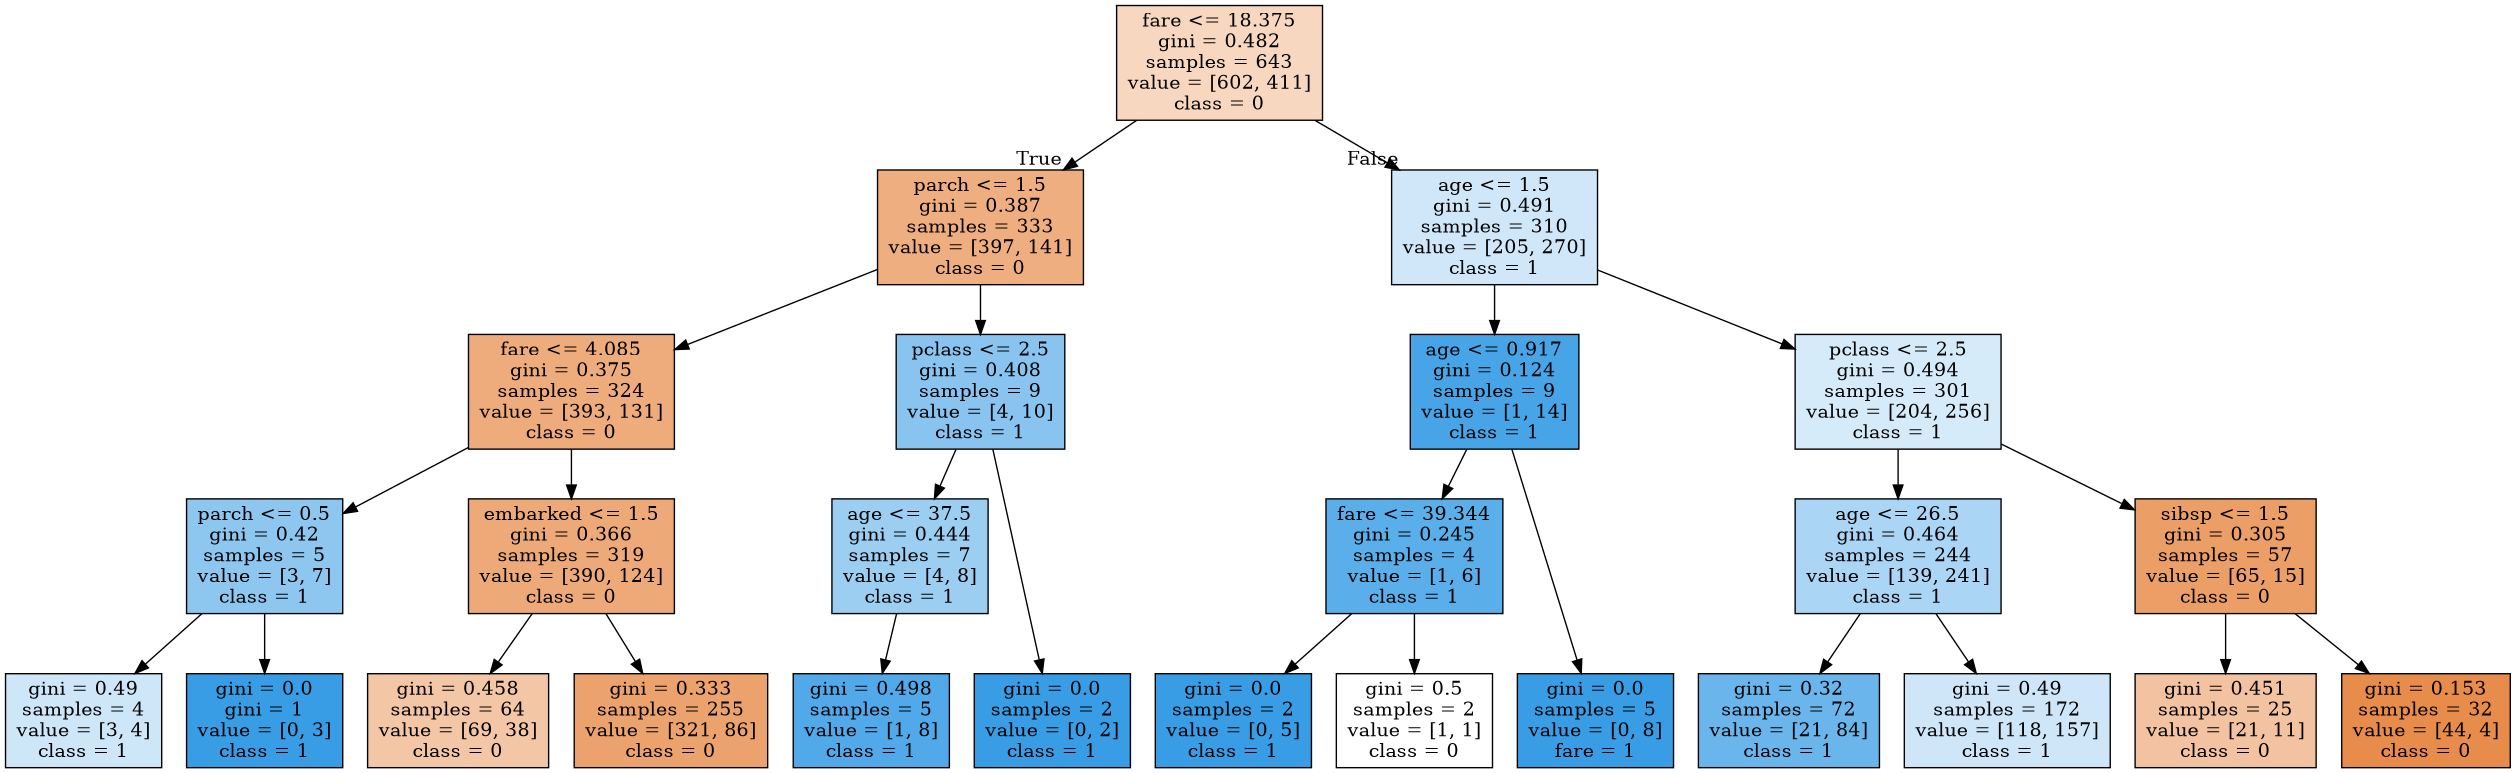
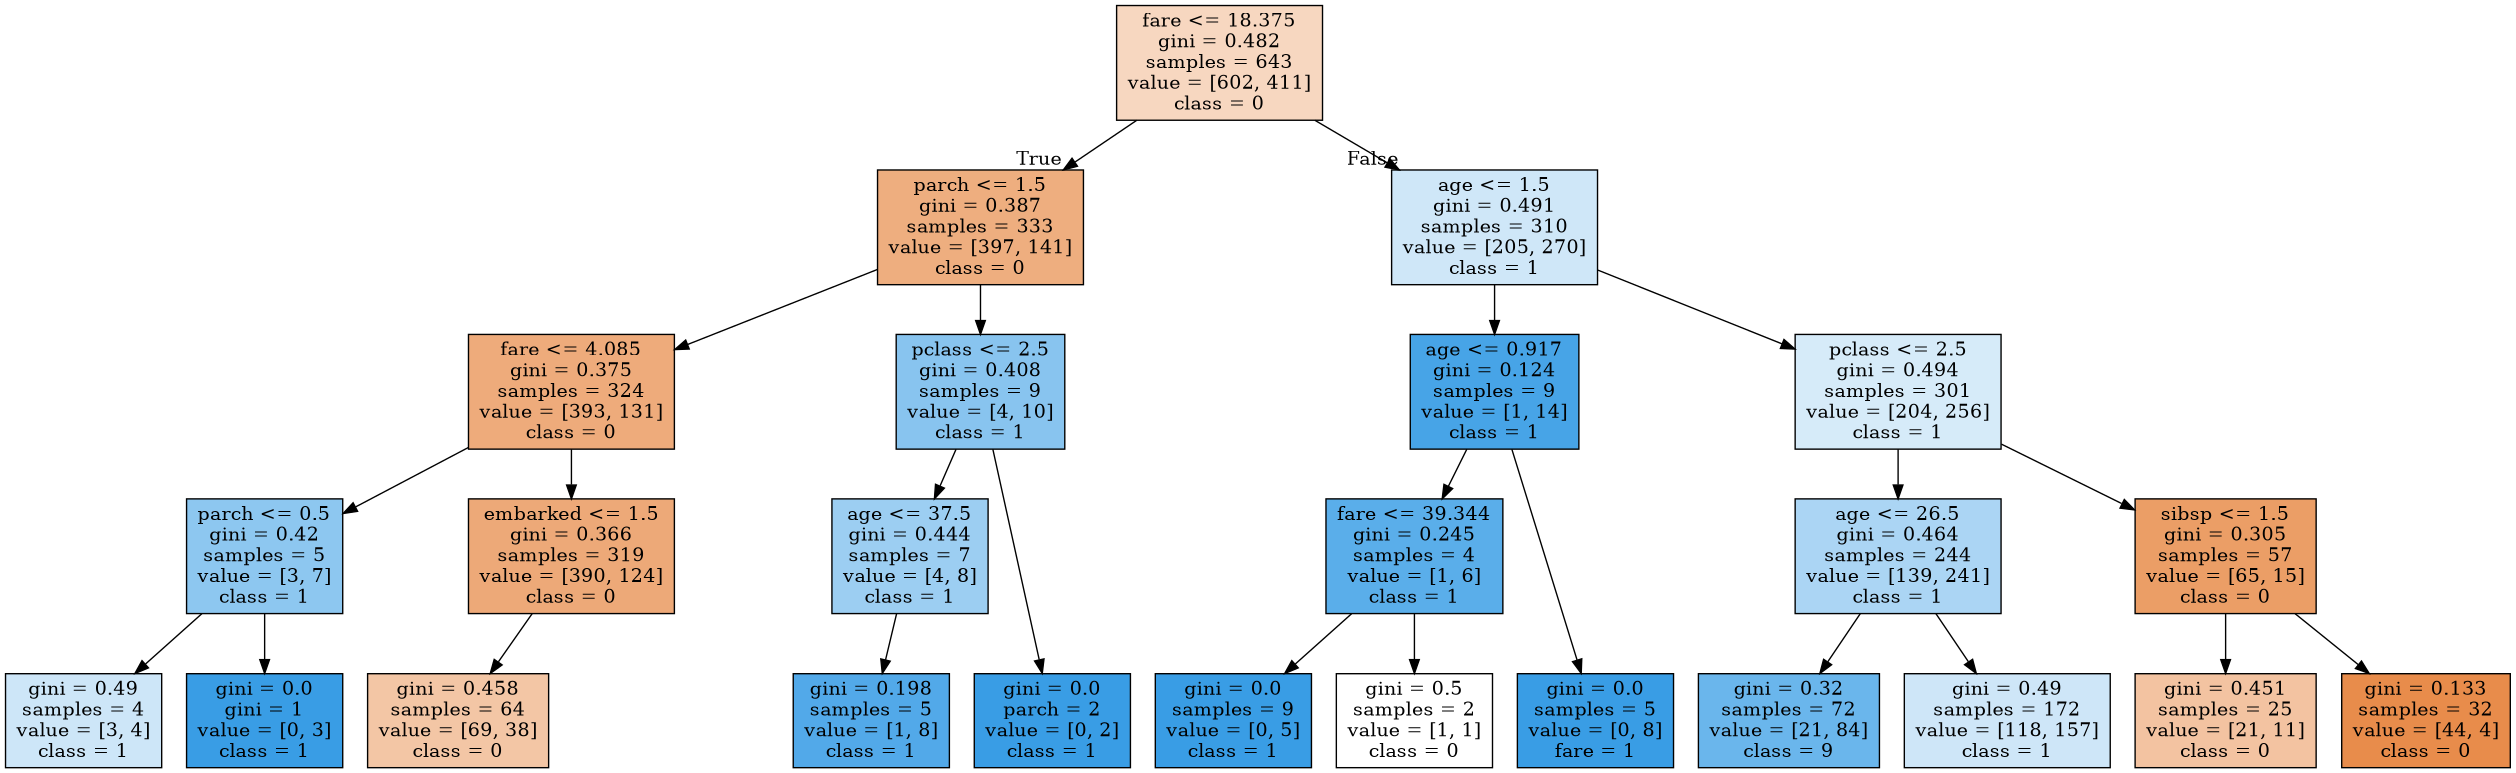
node "gini = 0.333 samples = 255 value = [321, 86] class = 0": removed
node "gini = 0.498 samples = 5 value = [1, 8] class = 1": label "gini = 0.498 samples = 5 value = [1, 8] class = 1" -> "gini = 0.198 samples = 5 value = [1, 8] class = 1"
node "gini = 0.0 samples = 2 value = [0, 2] class = 1": label "gini = 0.0 samples = 2 value = [0, 2] class = 1" -> "gini = 0.0 parch = 2 value = [0, 2] class = 1"
node "gini = 0.0 samples = 2 value = [0, 5] class = 1": label "gini = 0.0 samples = 2 value = [0, 5] class = 1" -> "gini = 0.0 samples = 9 value = [0, 5] class = 1"
node "gini = 0.32 samples = 72 value = [21, 84] class = 1": label "gini = 0.32 samples = 72 value = [21, 84] class = 1" -> "gini = 0.32 samples = 72 value = [21, 84] class = 9"
node "gini = 0.153 samples = 32 value = [44, 4] class = 0": label "gini = 0.153 samples = 32 value = [44, 4] class = 0" -> "gini = 0.133 samples = 32 value = [44, 4] class = 0"
